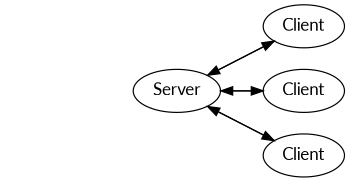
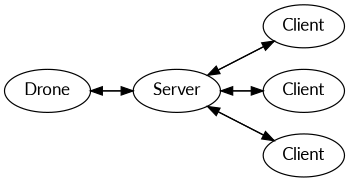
node "Drone": added
